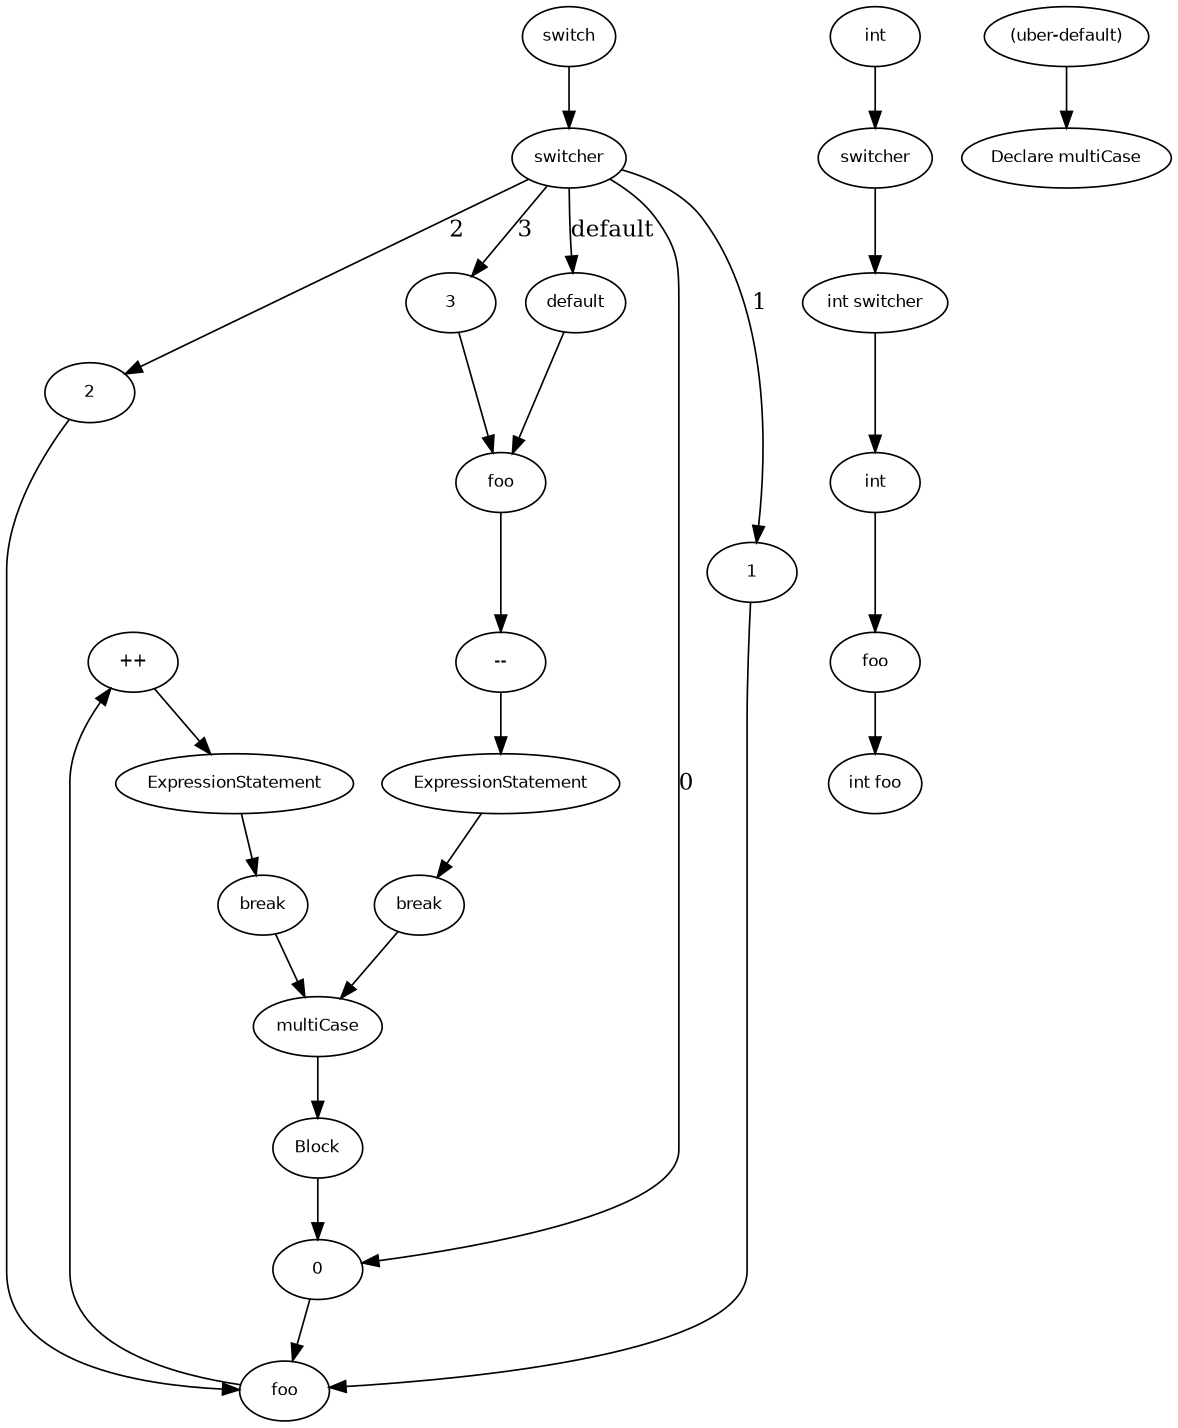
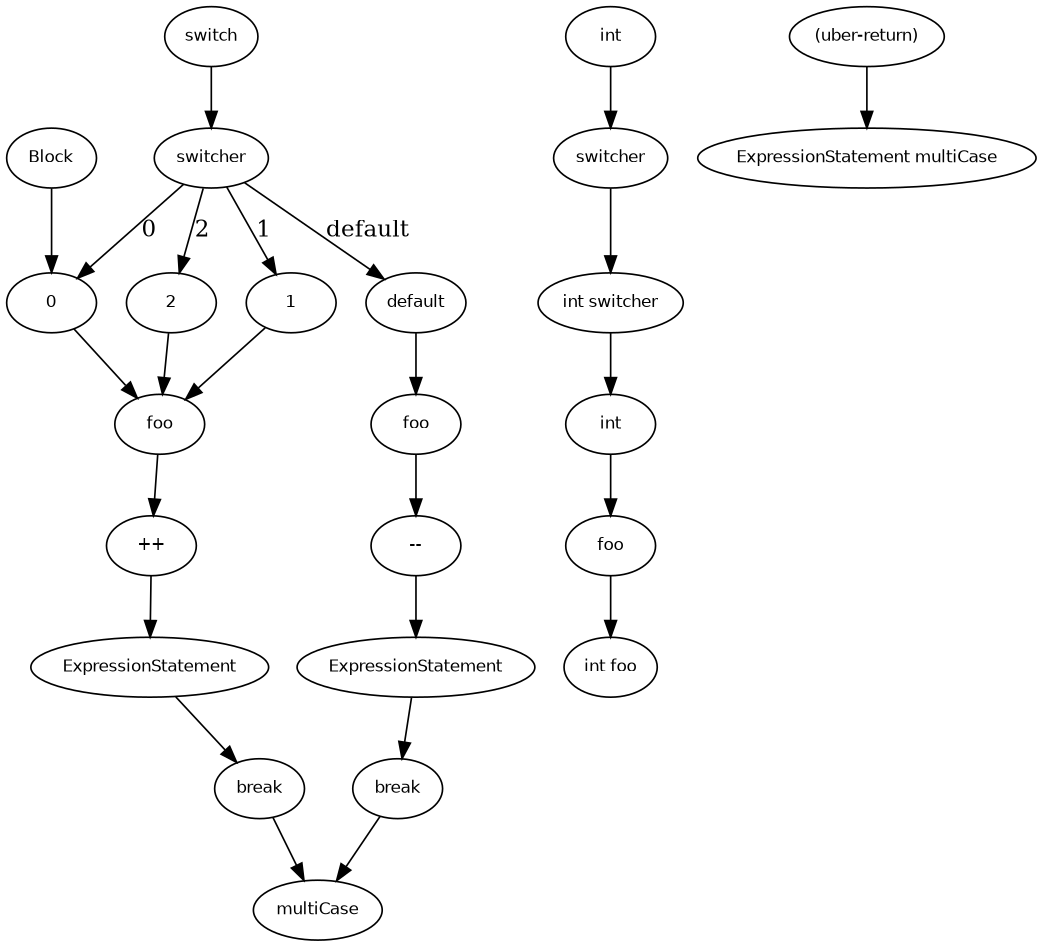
node "(uber-default)": label "(uber-default)" -> "(uber-return)"
node "Declare multiCase": label "Declare multiCase" -> "ExpressionStatement multiCase"
node "3": removed
edge "multiCase" -> "Block": removed
